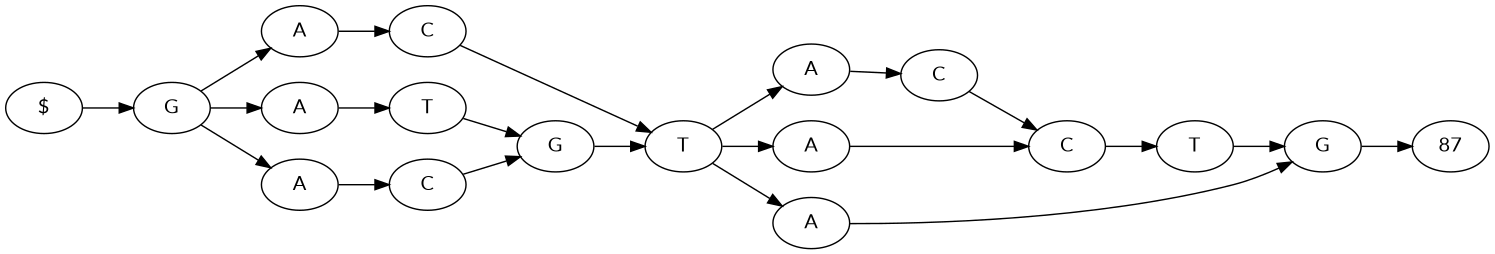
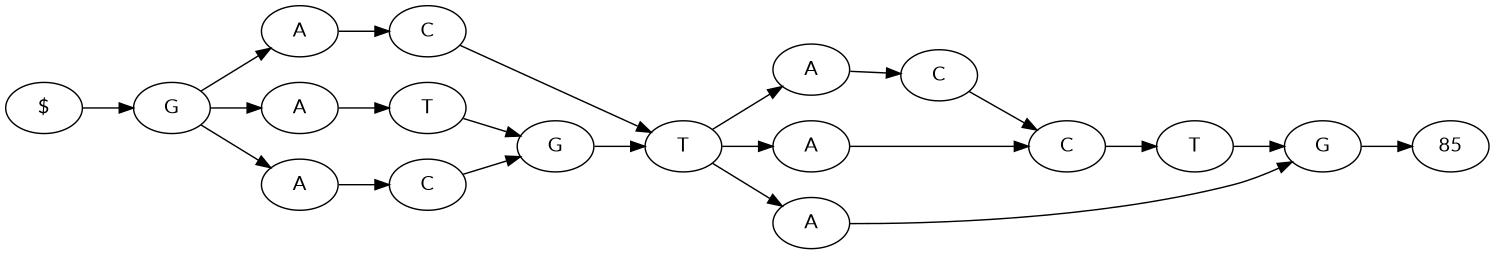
node "87": label "87" -> "85"
